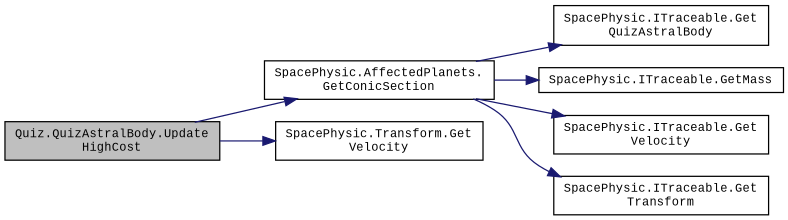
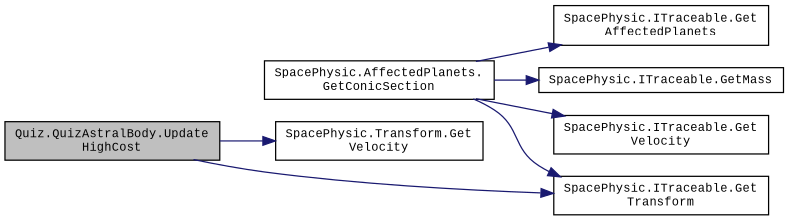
node "SpacePhysic.ITraceable.Get QuizAstralBody": label "SpacePhysic.ITraceable.Get QuizAstralBody" -> "SpacePhysic.ITraceable.Get AffectedPlanets"
edge "Quiz.QuizAstralBody.Update HighCost" -> "SpacePhysic.AffectedPlanets. GetConicSection": now "Quiz.QuizAstralBody.Update HighCost" -> "SpacePhysic.ITraceable.Get Transform"
